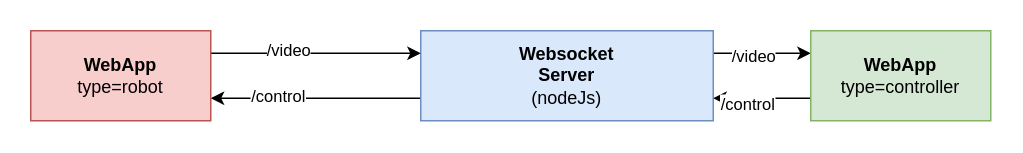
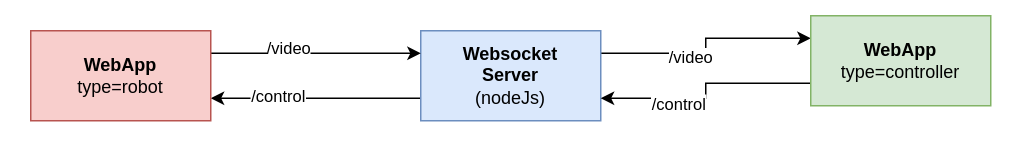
node "Websocket Server (nodeJs)": size 293x90 -> 180x90
node "WebApp type=controller": moved (901, 76) -> (901, 61)
